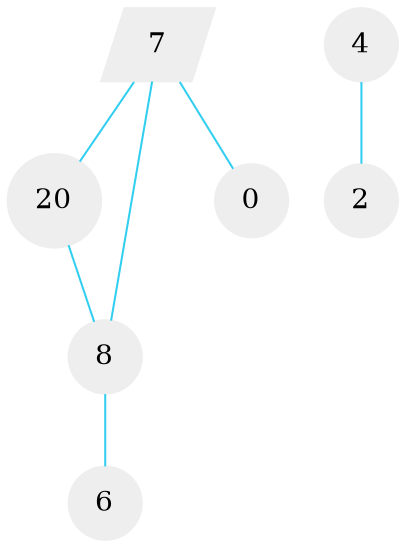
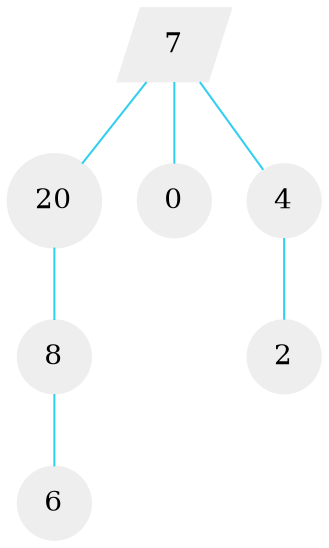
edge "7" -- "8": now "7" -- "4"
